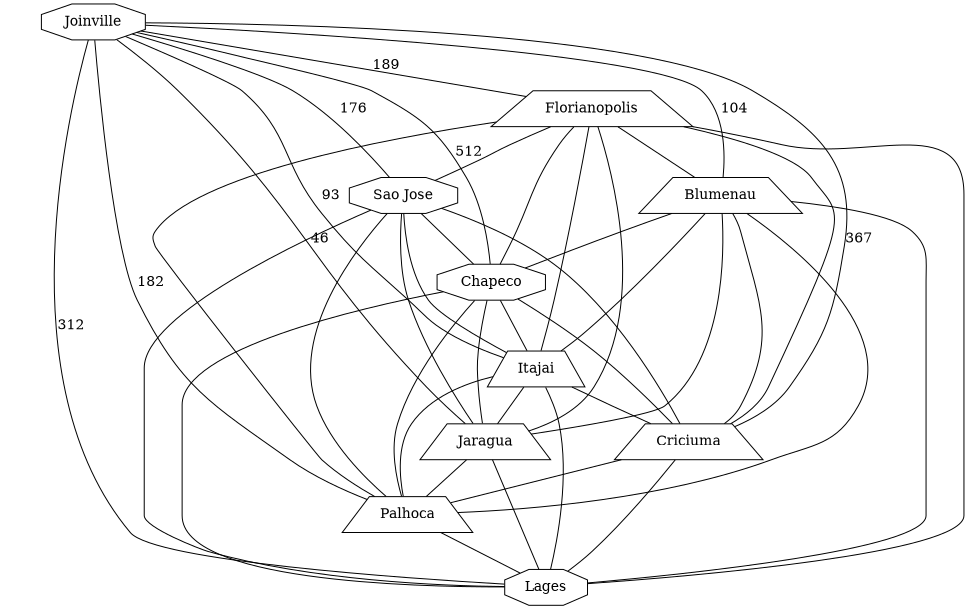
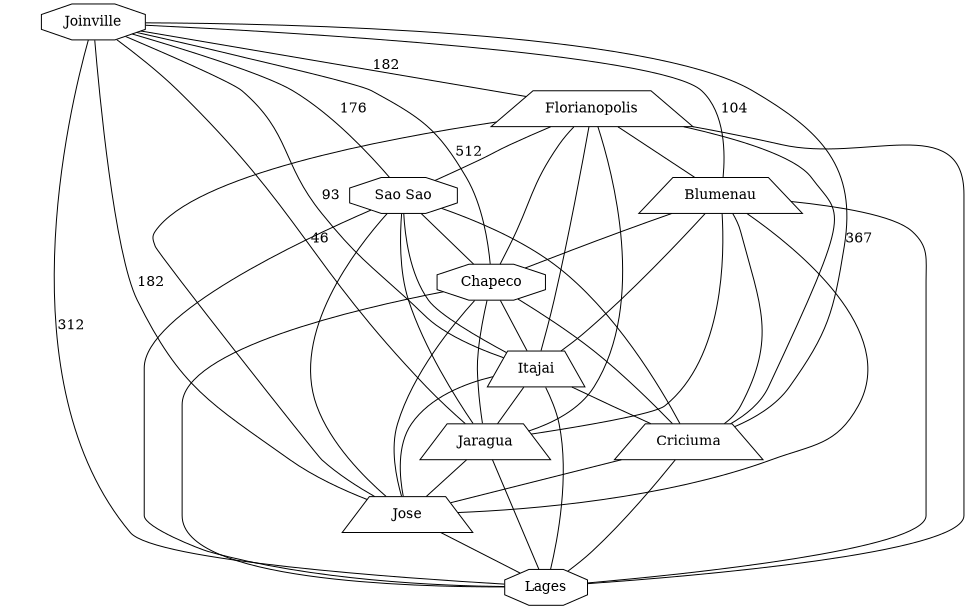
edge "Joinville" -- "Florianopolis": label "189" -> "182"
node "Sao Jose": label "Sao Jose" -> "Sao Sao"
node "Palhoca": label "Palhoca" -> "Jose"
